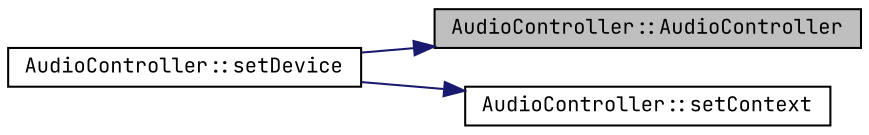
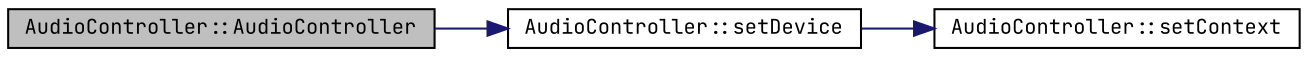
edge "AudioController::setDevice" -> "AudioController::AudioController": reversed
